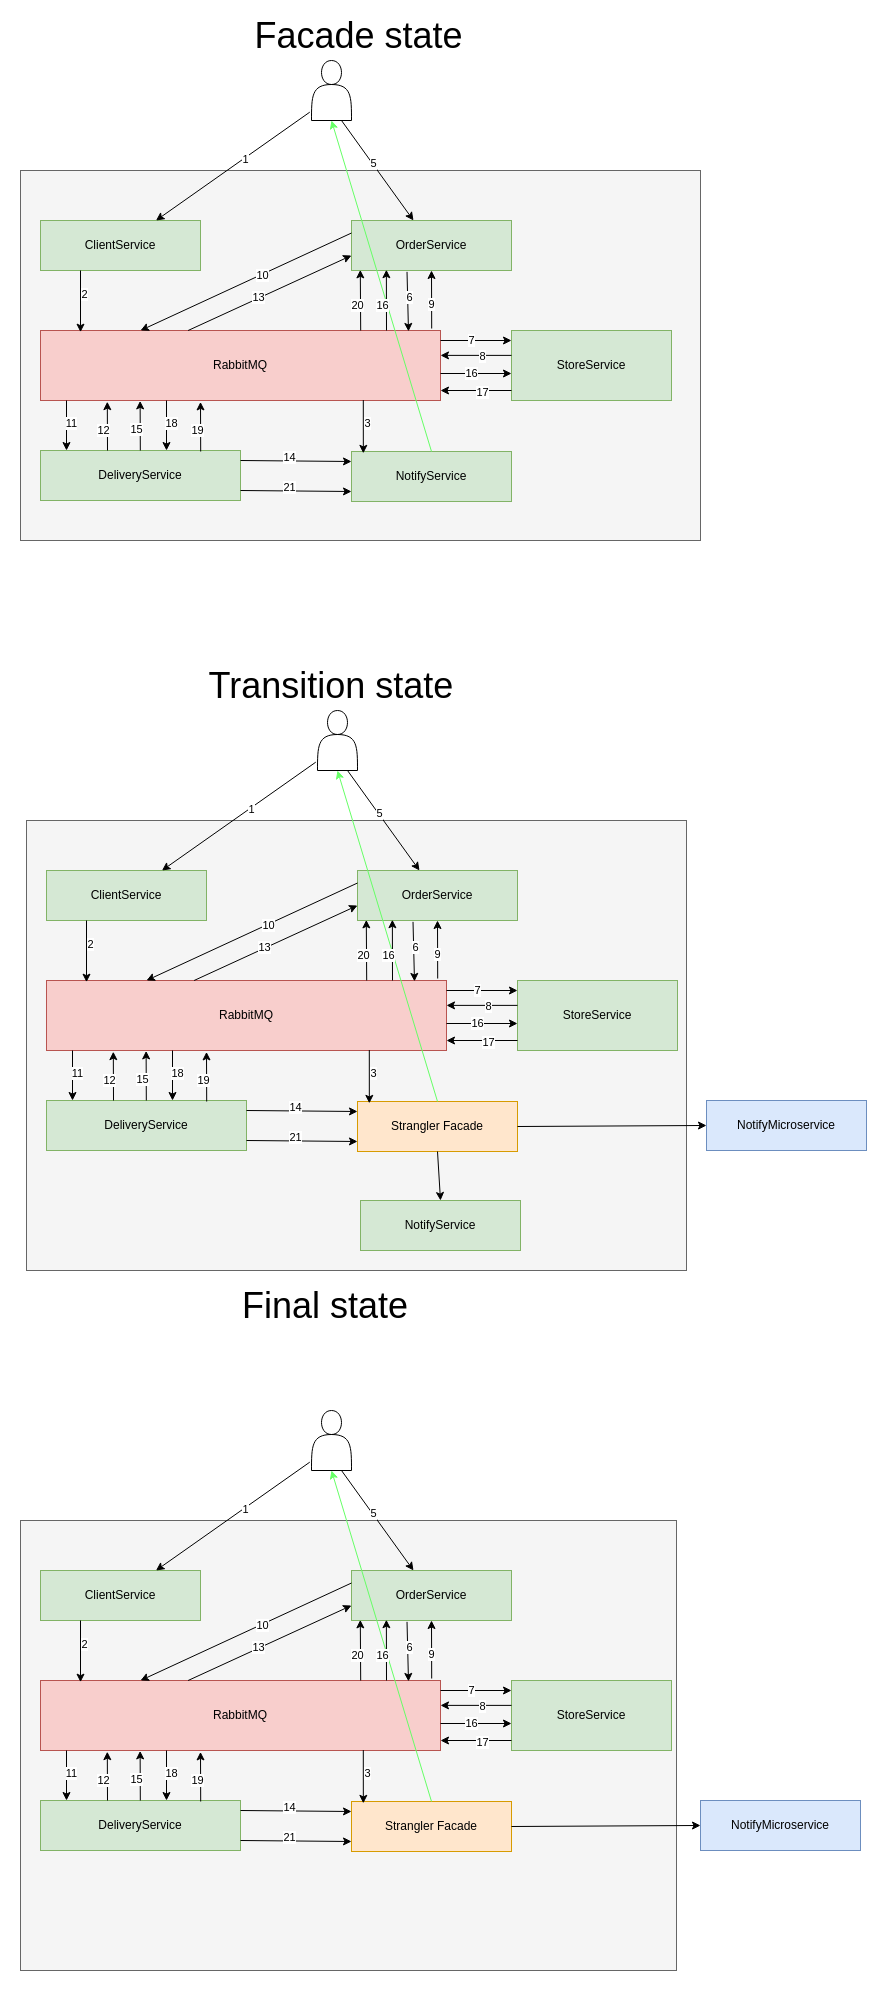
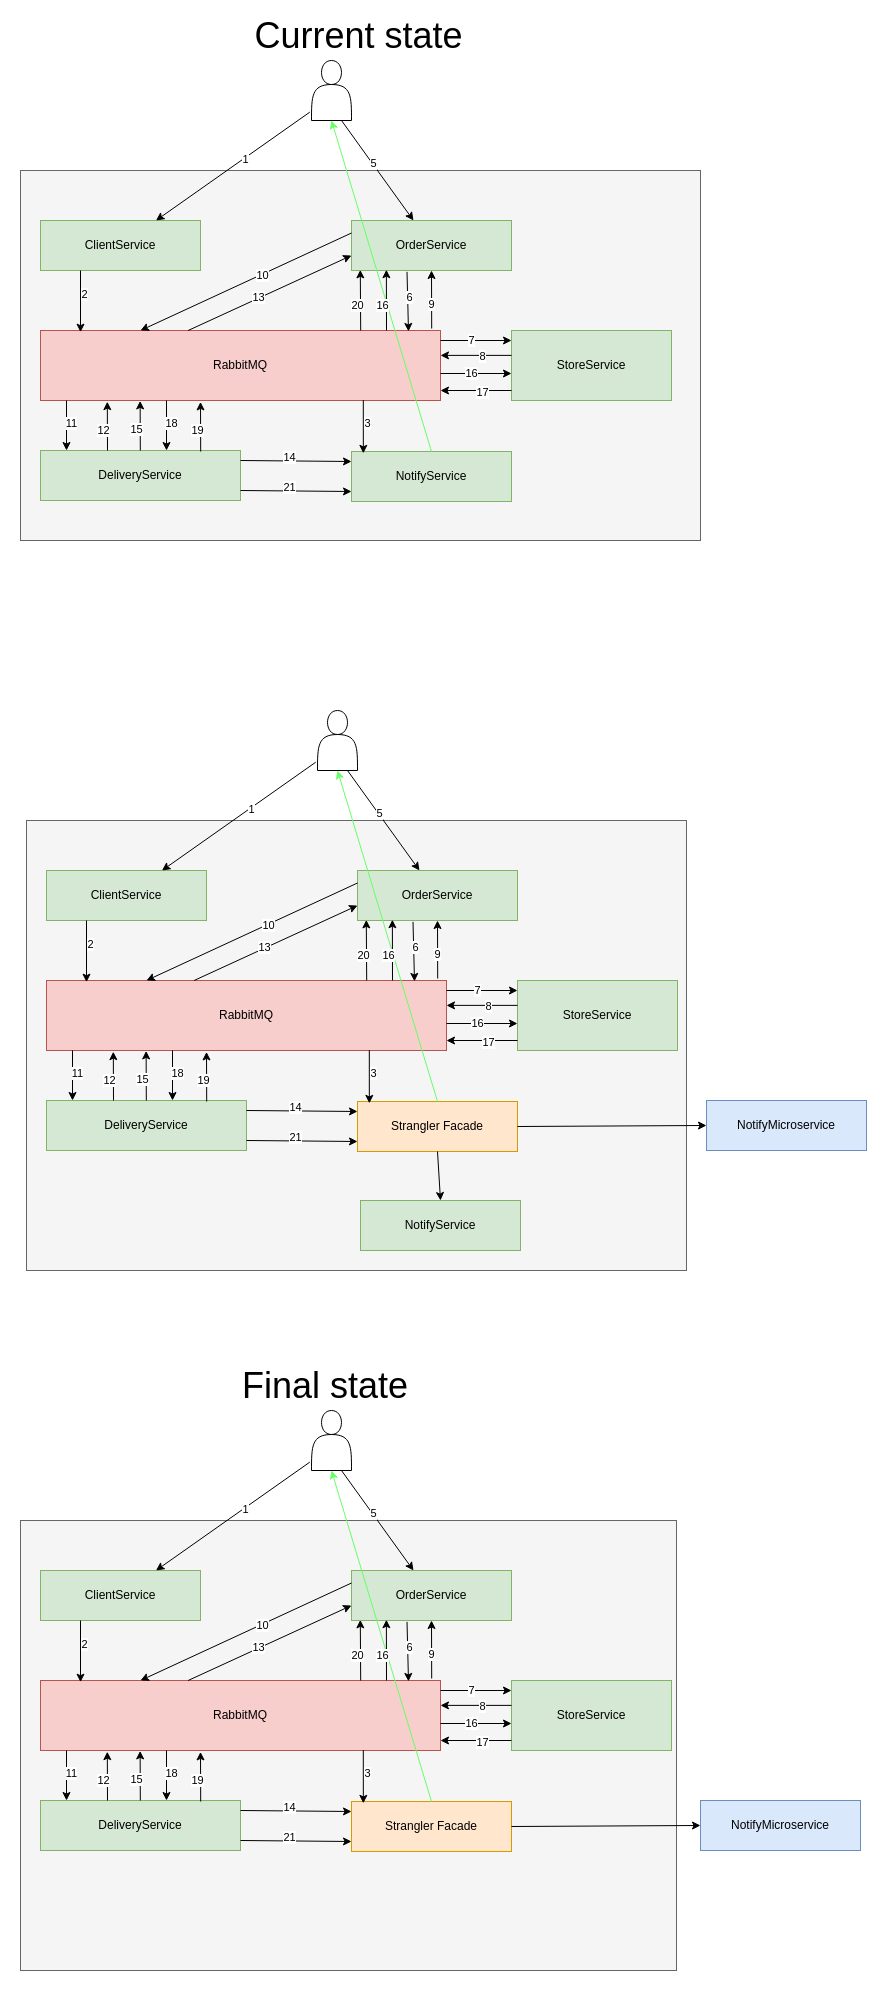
node "Facade state": label "Facade state" -> "Current state"
node "Transition state": removed
node "Final state": moved (326, 1306) -> (326, 1386)
